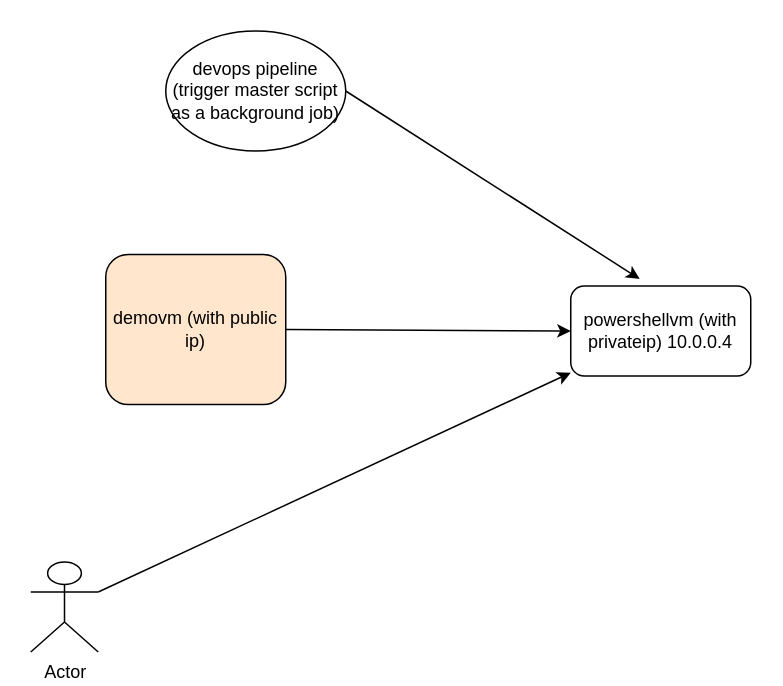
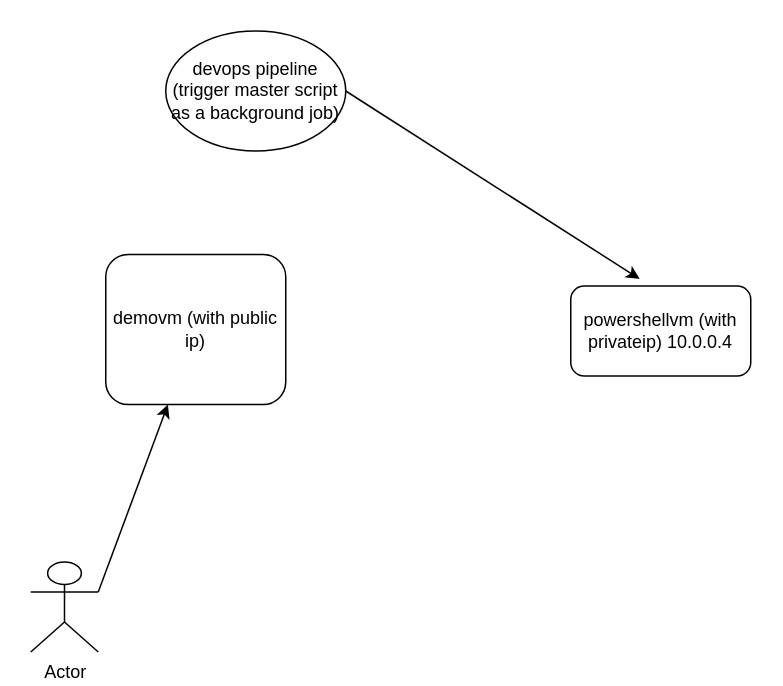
node "demovm (with public ip)": fillcolor #ffe6cc -> #ffffff
edge "demovm (with public ip)" -> "powershellvm (with privateip) 10.0.0.4": removed
edge "Actor" -> "powershellvm (with privateip) 10.0.0.4": now "Actor" -> "demovm (with public ip)"
